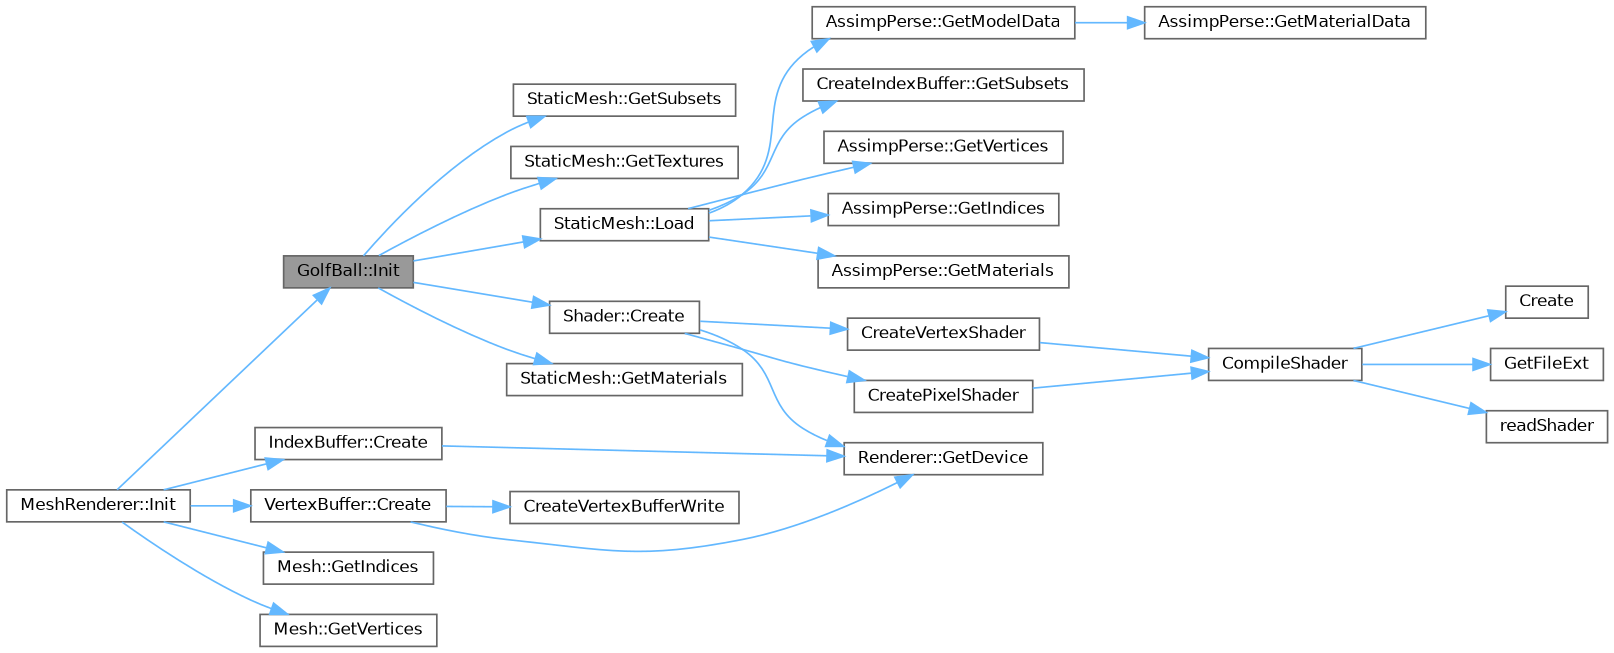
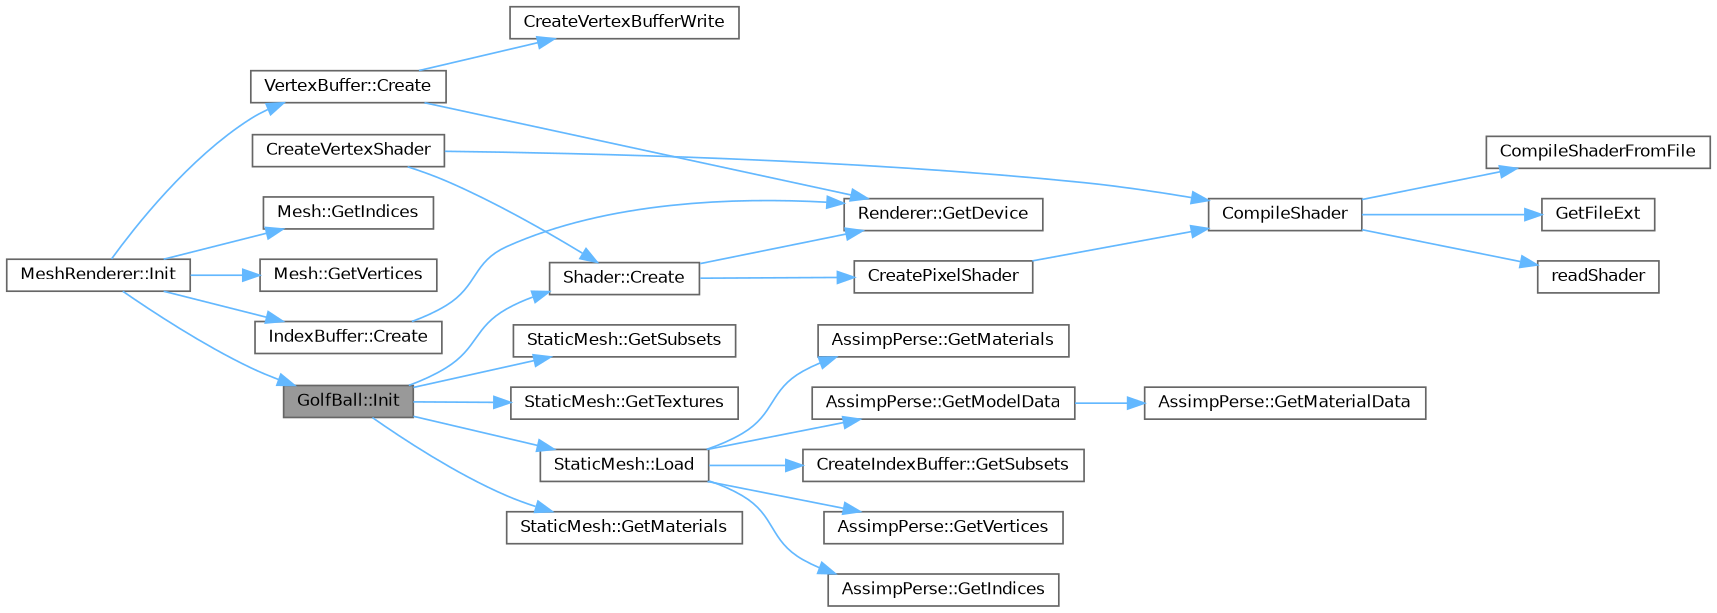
node "Create": label "Create" -> "CompileShaderFromFile"
edge "Shader::Create" -> "CreateVertexShader": reversed
